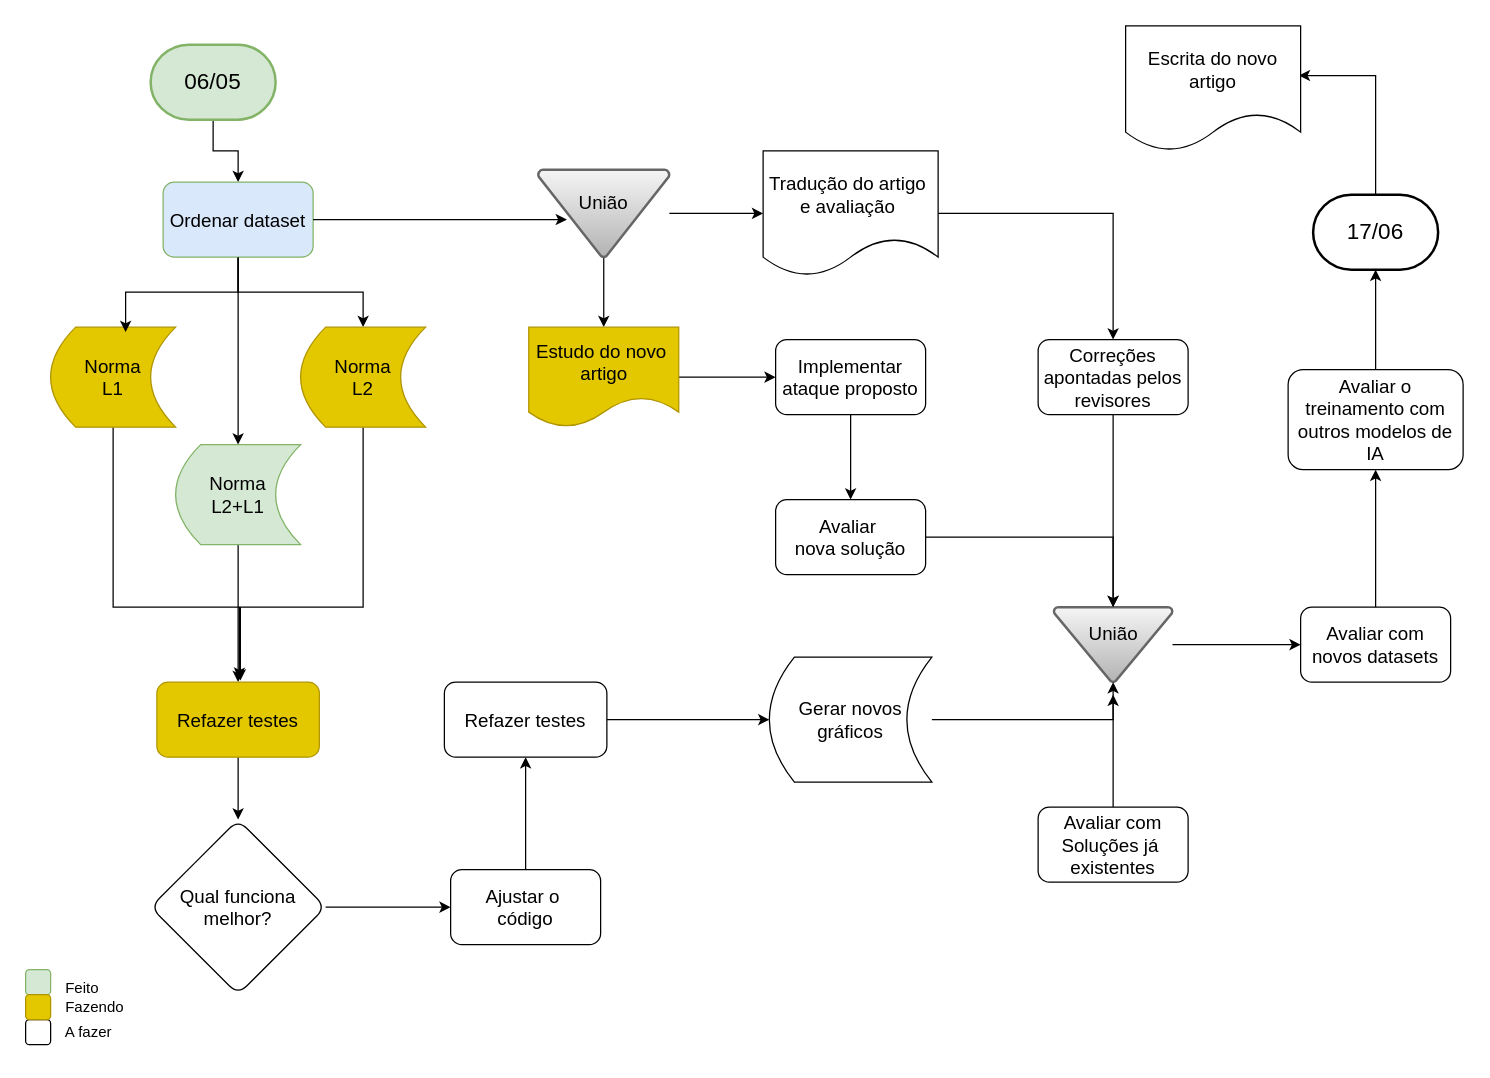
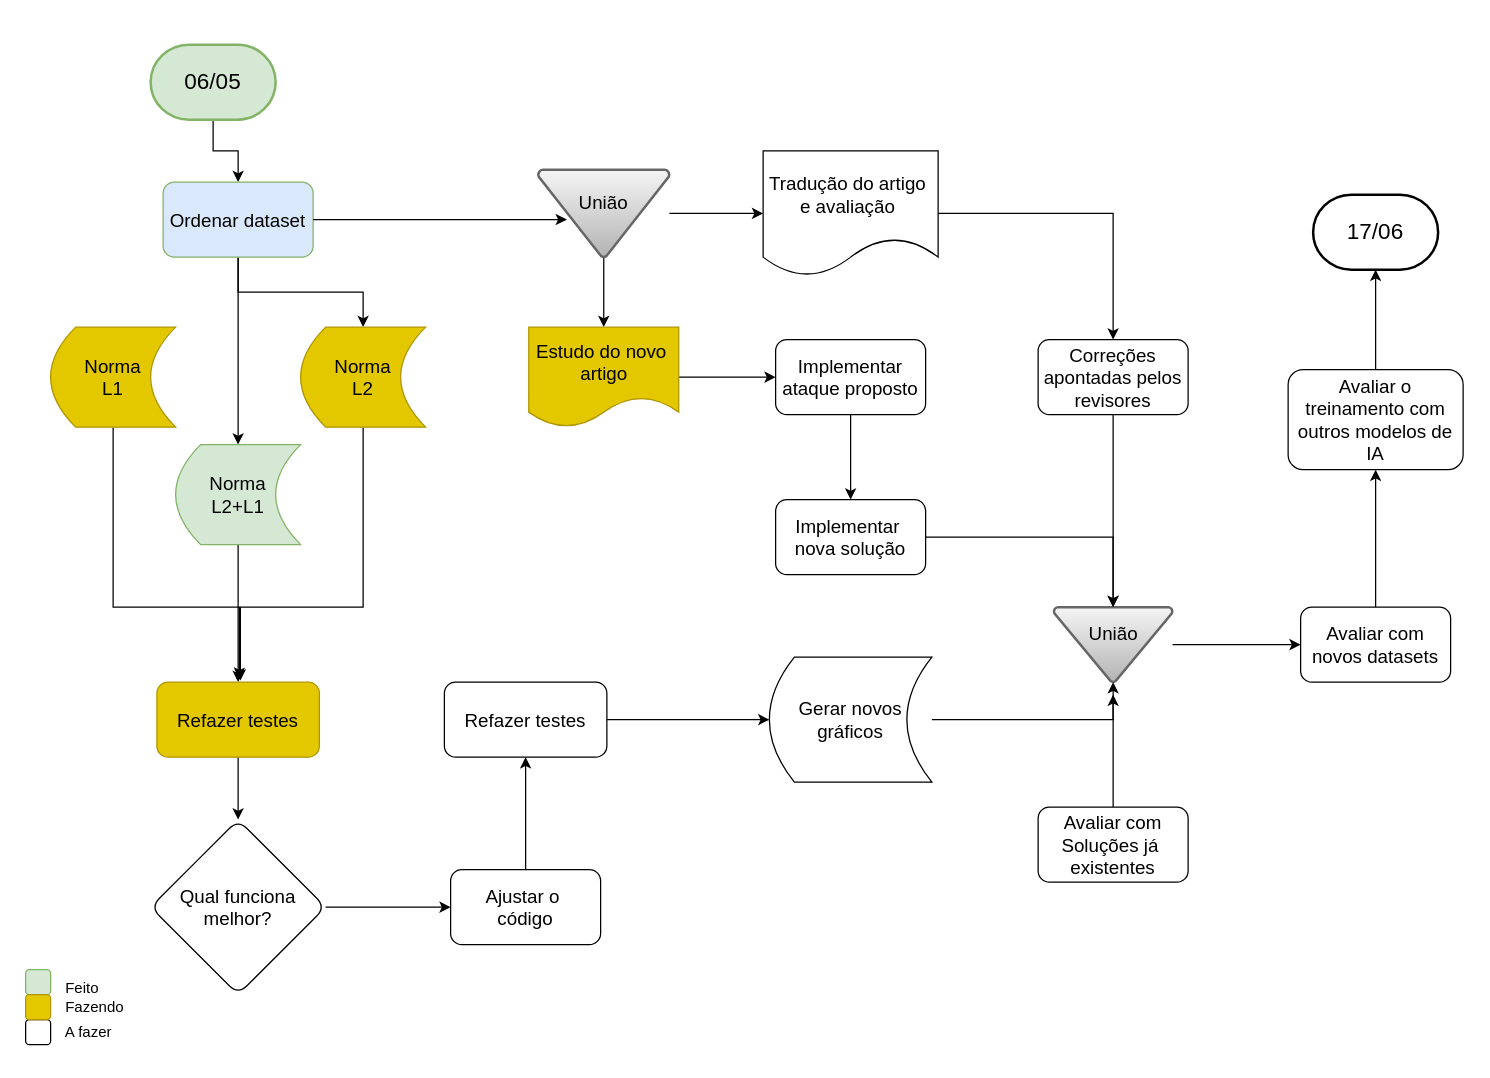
node "Escrita do novo artigo": removed
edge "17/06" -> "Escrita do novo artigo": removed
edge "Ordenar dataset" -> "Norma L1": removed
node "Avaliar nova solução": label "Avaliar nova solução" -> "Implementar nova solução"
